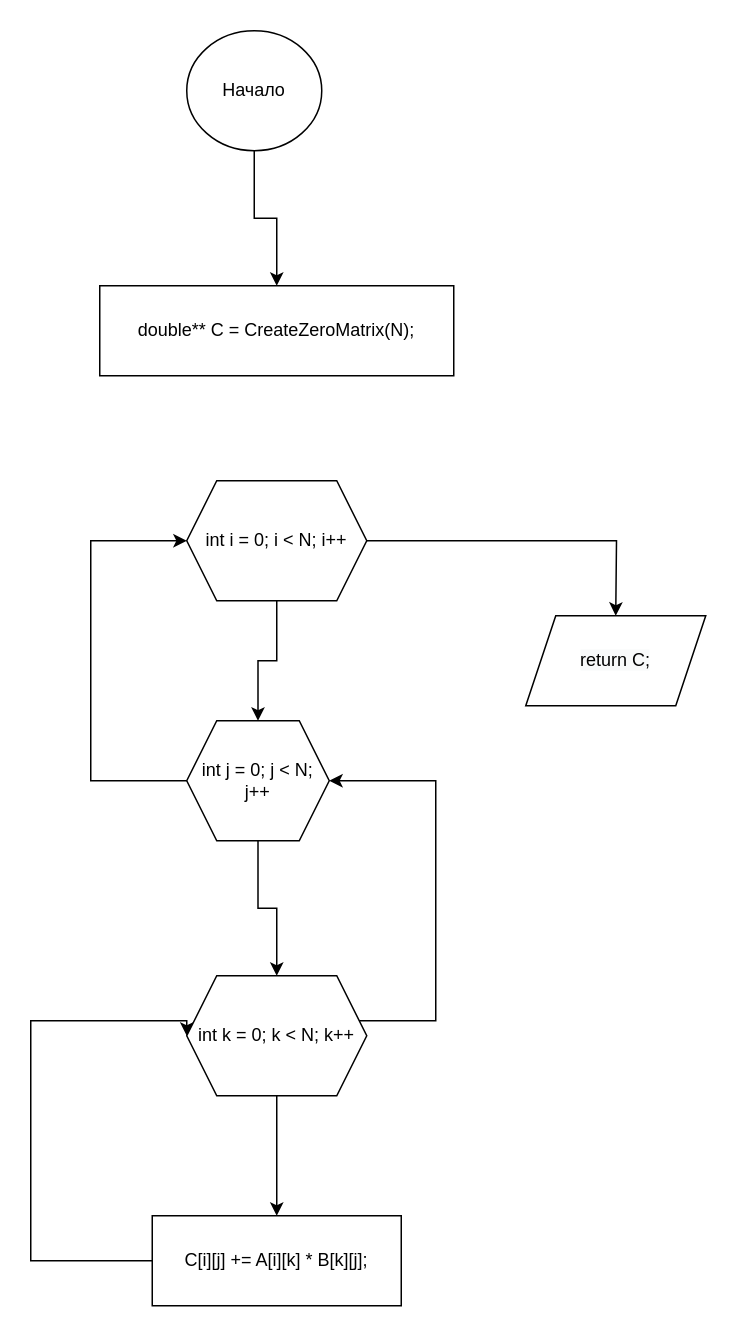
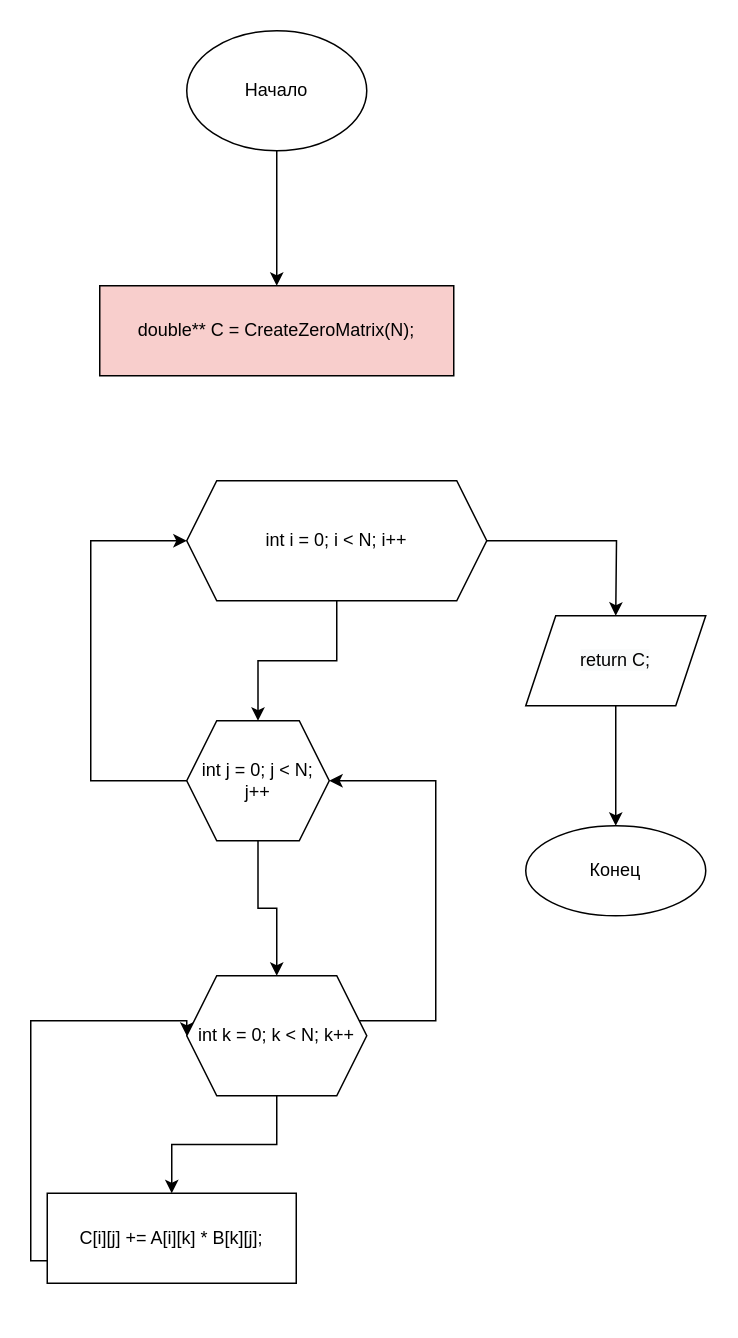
node "Начало": size 135x120 -> 180x120
node "double** C = CreateZeroMatrix(N);": fillcolor #ffffff -> #f8cecc
node "int i = 0; i < N; i++": size 180x120 -> 300x120
edge "return C;" -> "Конец": added
node "Конец": added
node "C[i][j] += A[i][k] * B[k][j];": moved (277, 1261) -> (172, 1238)
